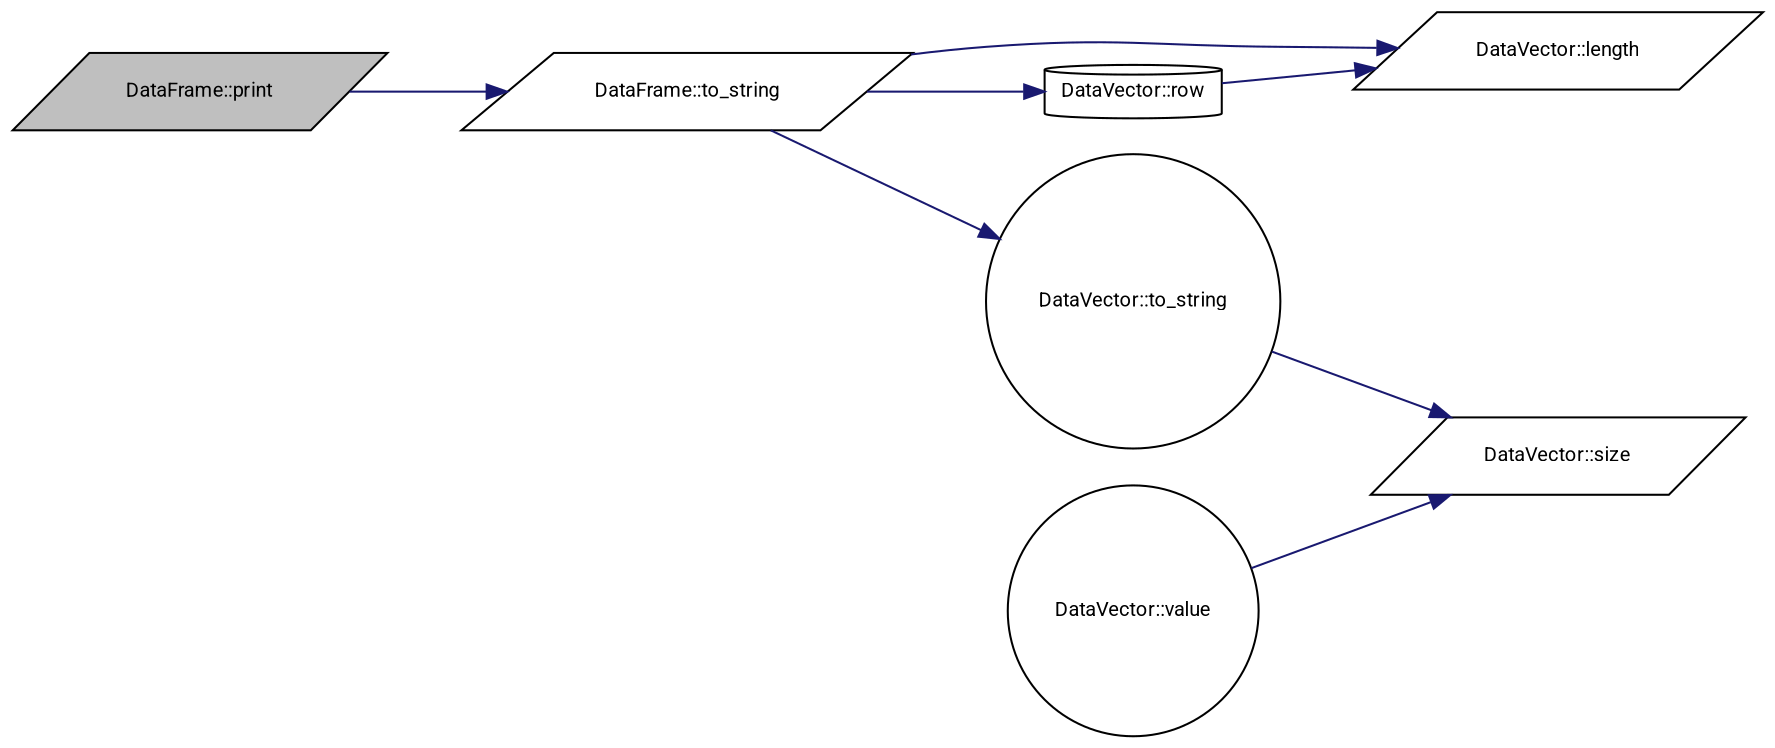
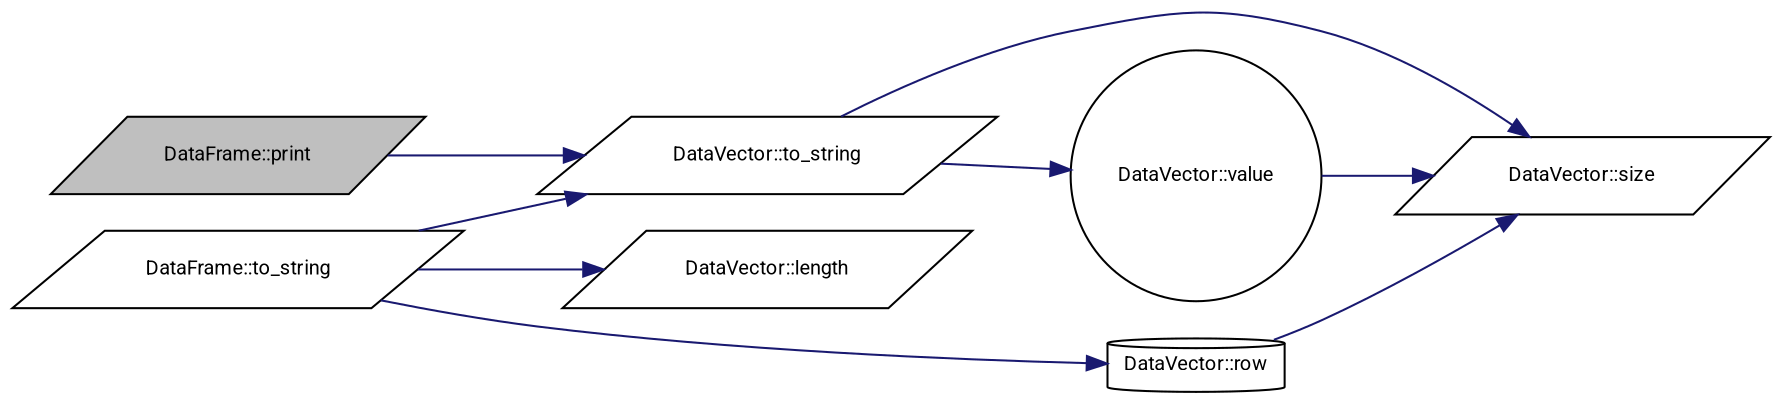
edge "DataVector::row" -> "DataVector::length": now "DataVector::row" -> "DataVector::size"
edge "DataFrame::print" -> "DataFrame::to_string": now "DataFrame::print" -> "DataVector::to_string"
edge "DataVector::to_string" -> "DataVector::value": added
node "DataVector::to_string": shape circle -> parallelogram
